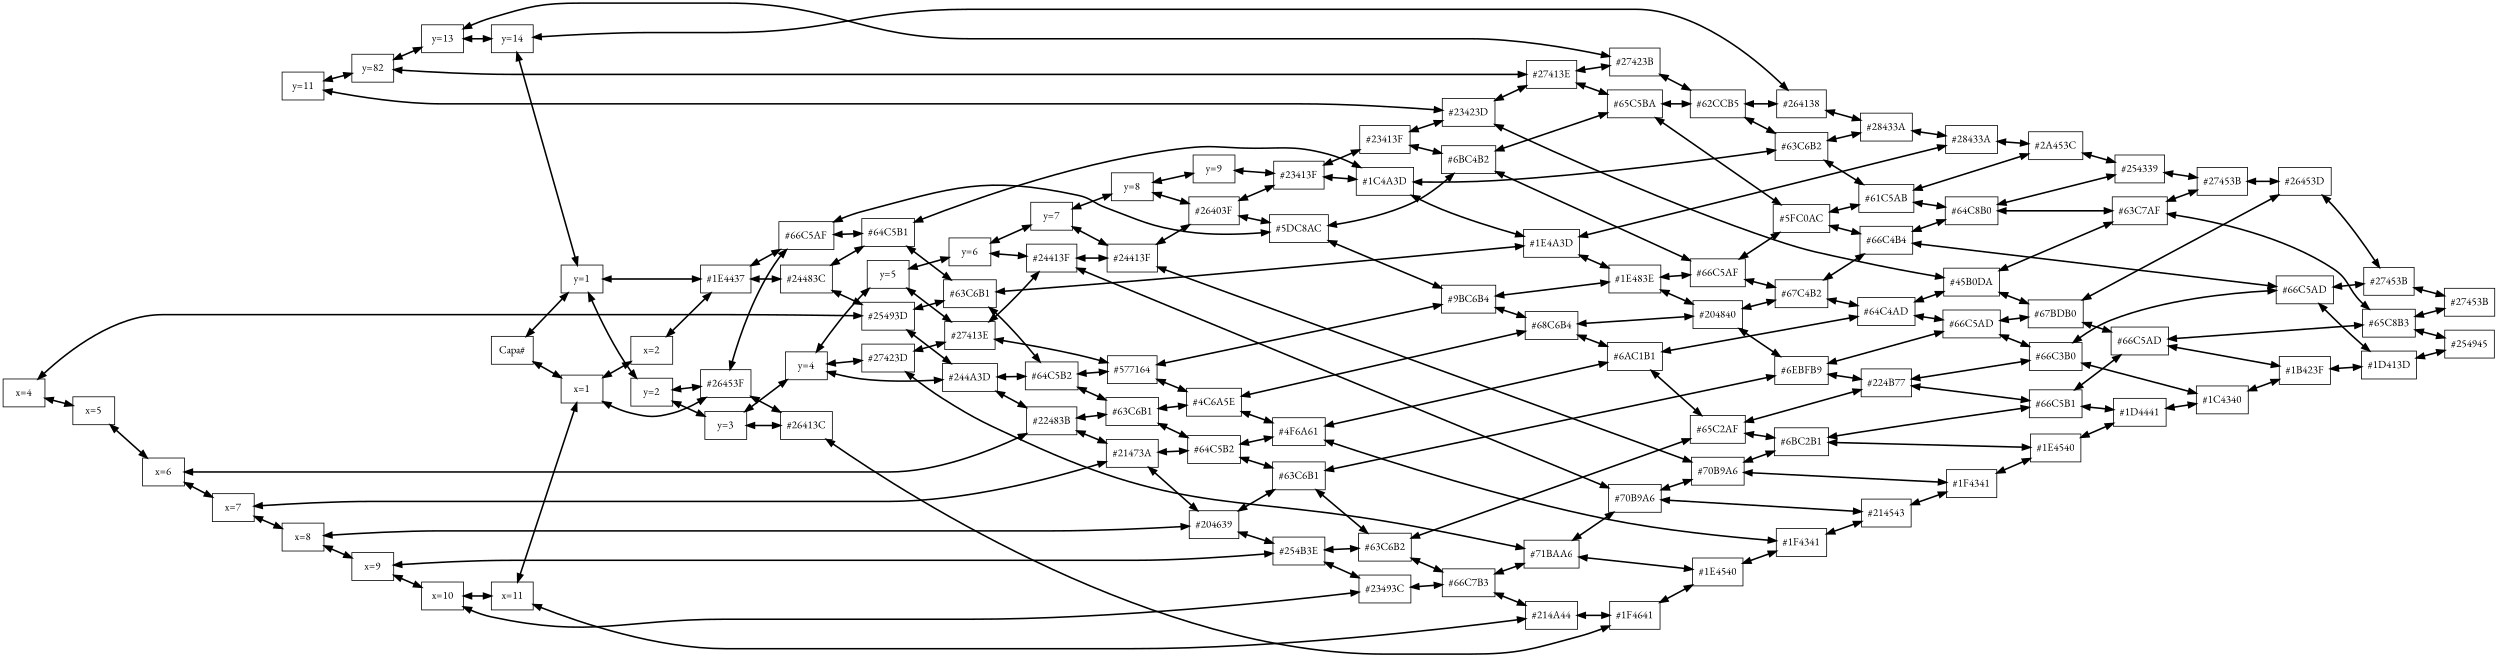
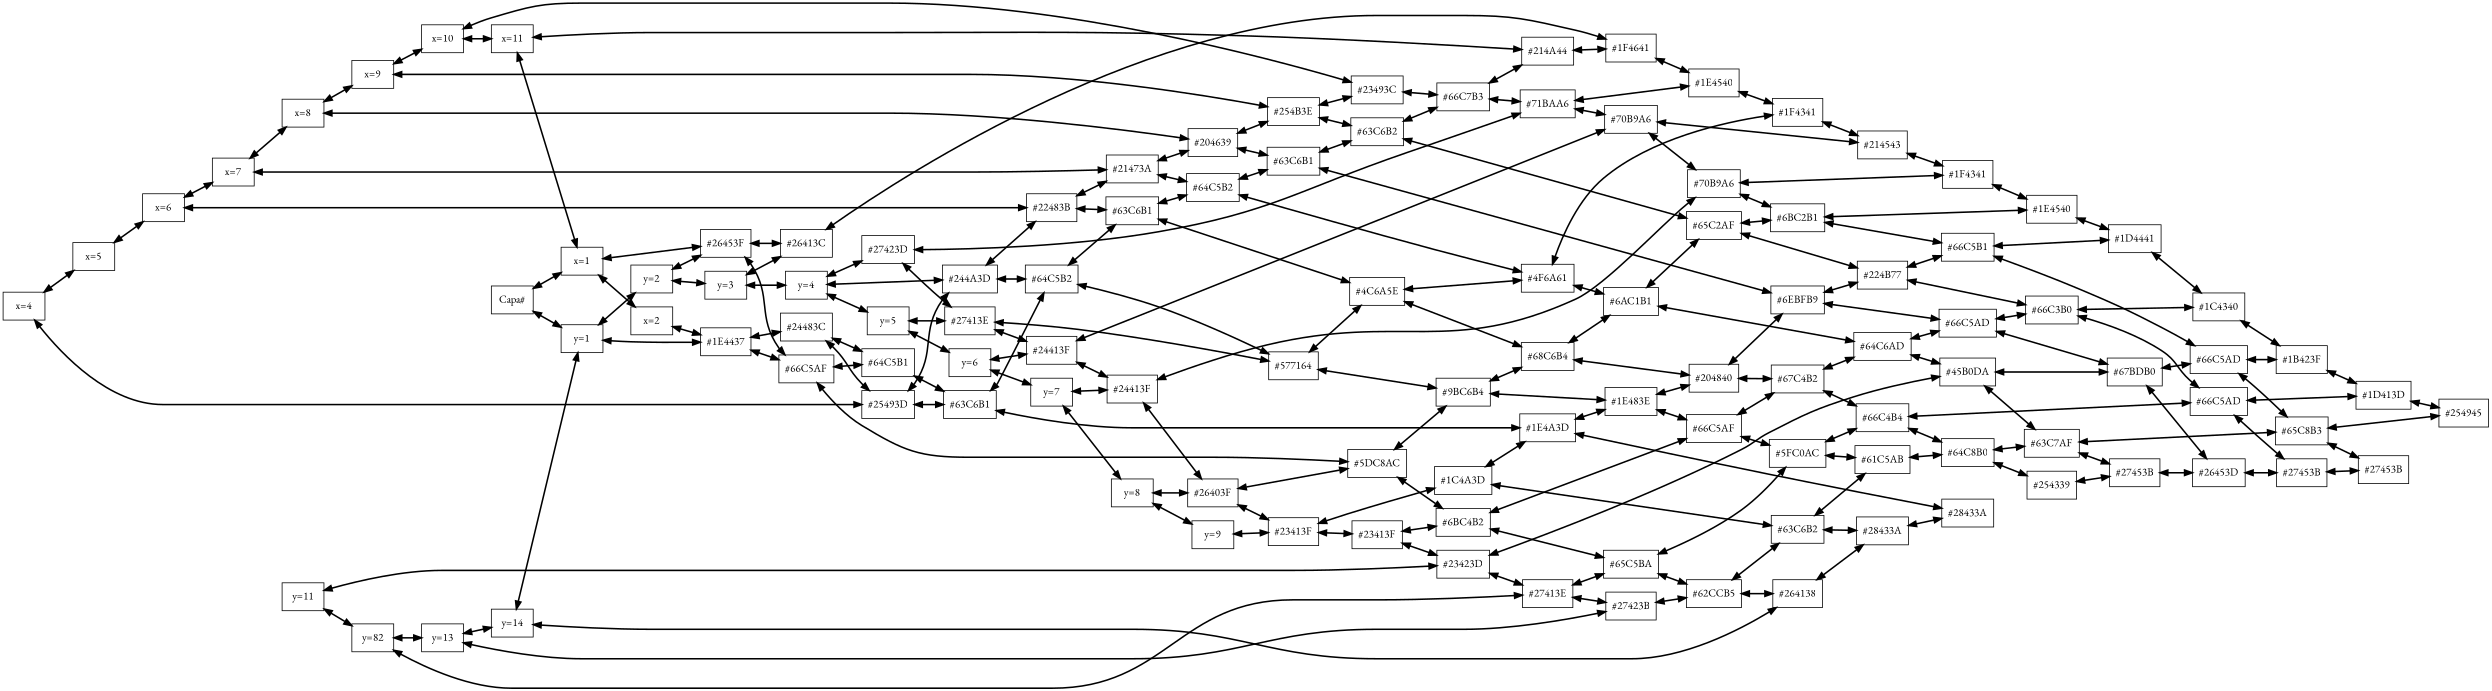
node "#2A453C": removed
edge "#1C4A3D" -- "#64C5B1": removed
node "#64C4AD": label "#64C4AD" -> "#64C6AD"
